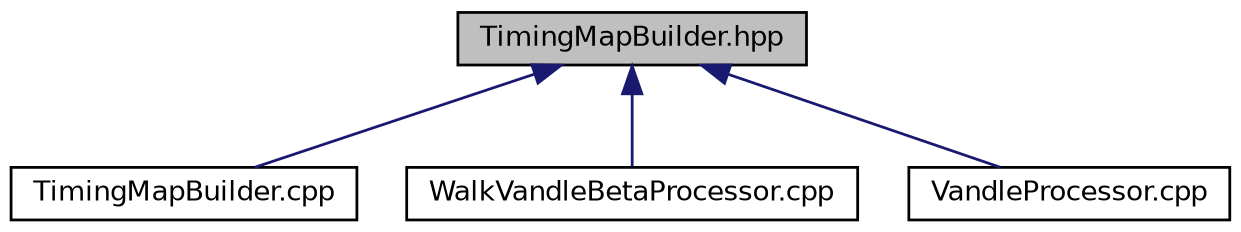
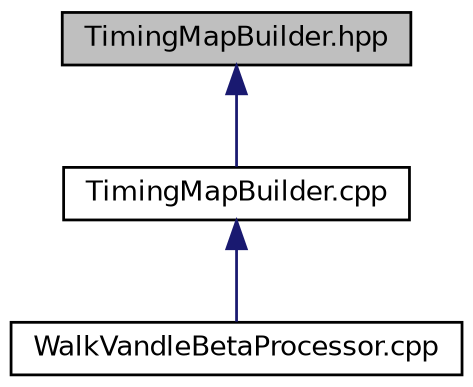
edge "WalkVandleBetaProcessor.cpp" -> "TimingMapBuilder.hpp": now "WalkVandleBetaProcessor.cpp" -> "TimingMapBuilder.cpp"
node "VandleProcessor.cpp": removed
